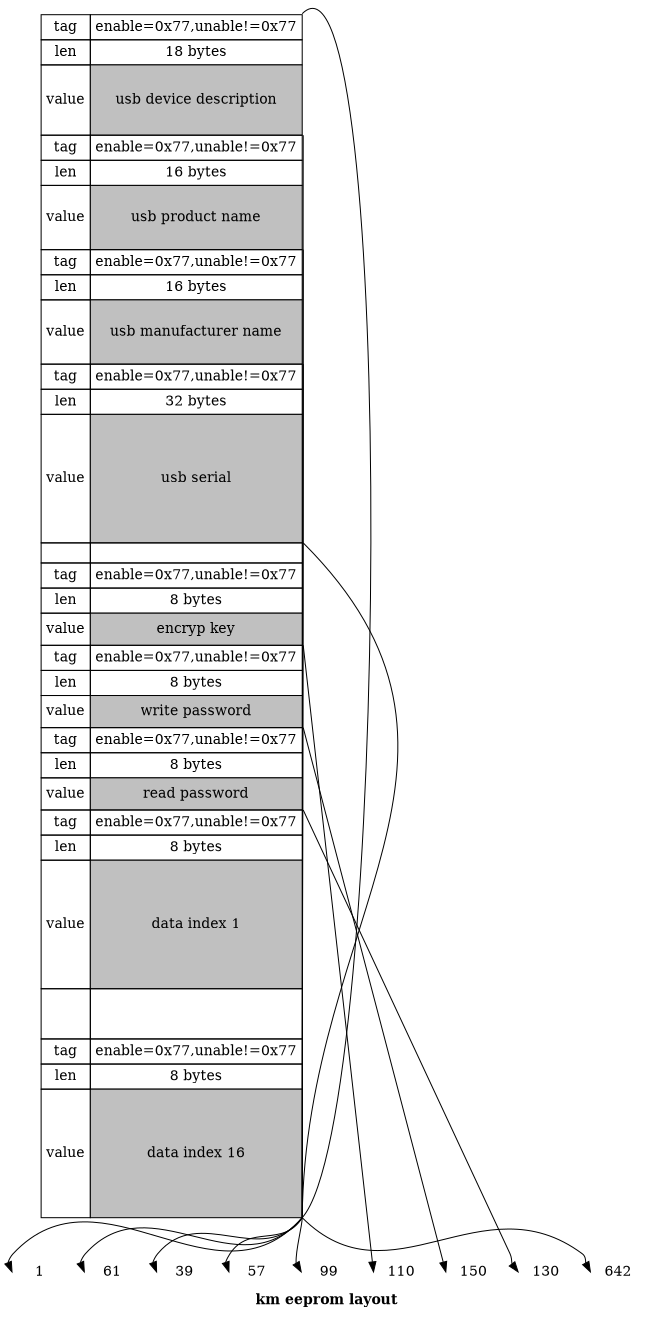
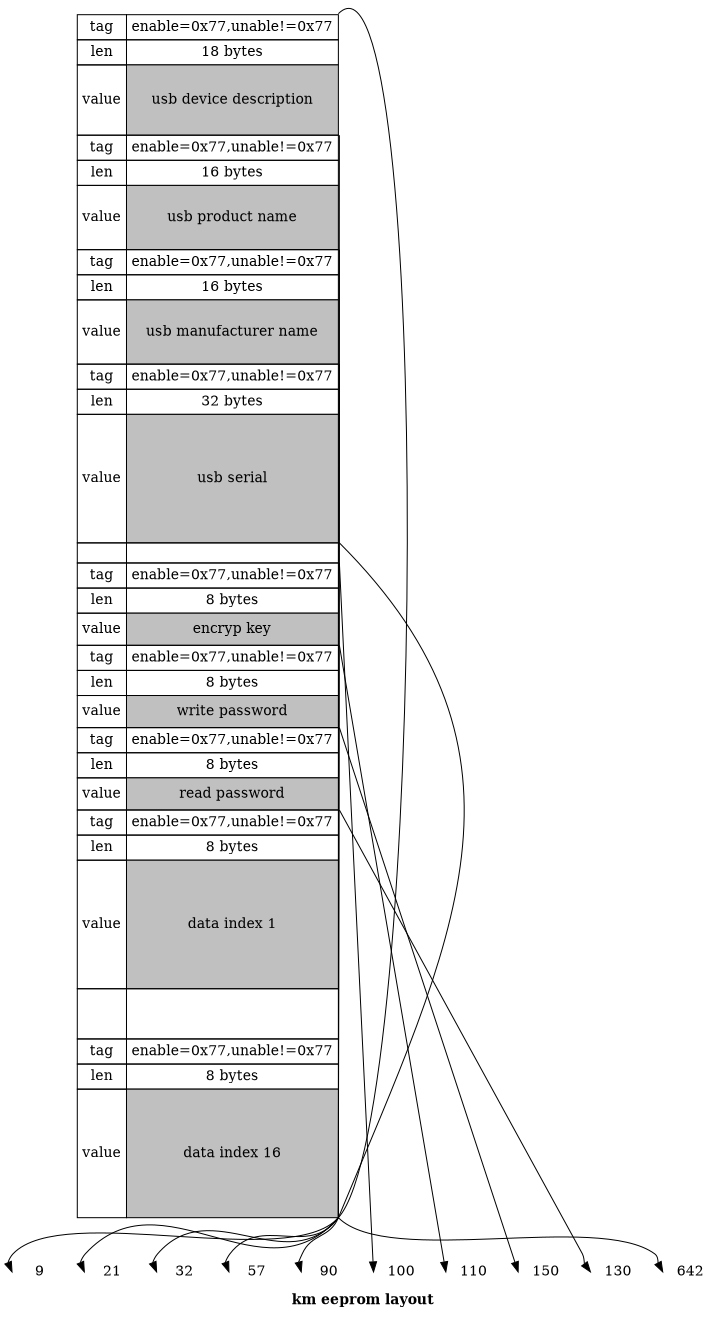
node "1": label "1" -> "9"
node "61": label "61" -> "21"
node "39": label "39" -> "32"
node "99": label "99" -> "90"
node "100": added
